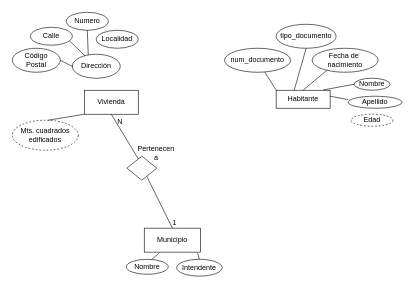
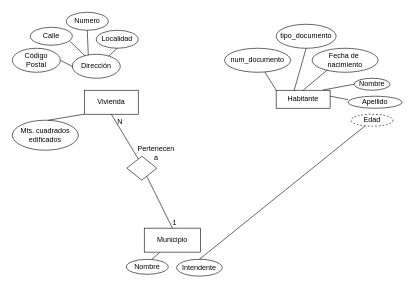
edge "Localidad" -- "Dirección": added
node "Mts. cuadrados edificados": style dashed -> solid
edge "Municipio" -- "Intendente": now "Edad" -- "Intendente"
